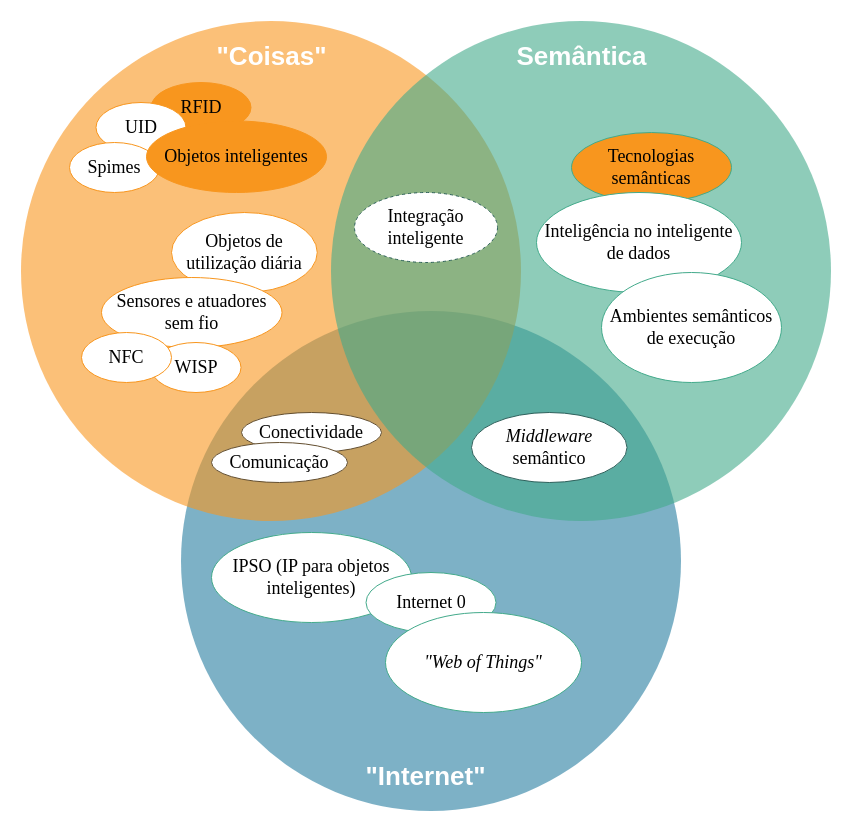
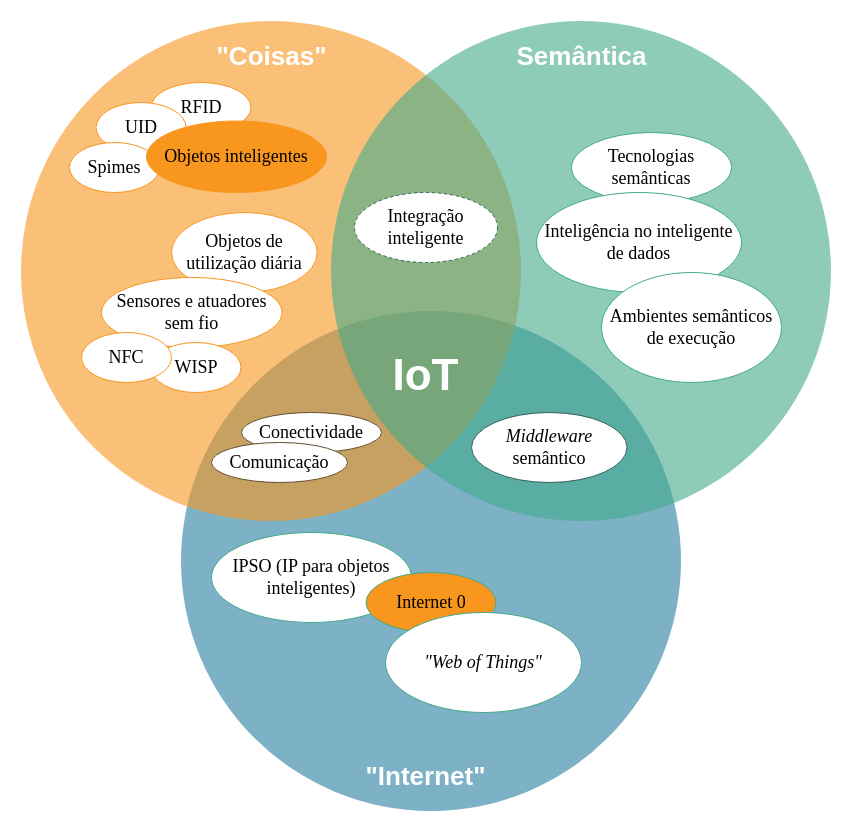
node "RFID": fillcolor #f8961e -> #ffffff
node "Tecnologias semânticas": fillcolor #f8961e -> #ffffff
node "IoT": added
node "Internet 0": fillcolor #ffffff -> #f8961e
